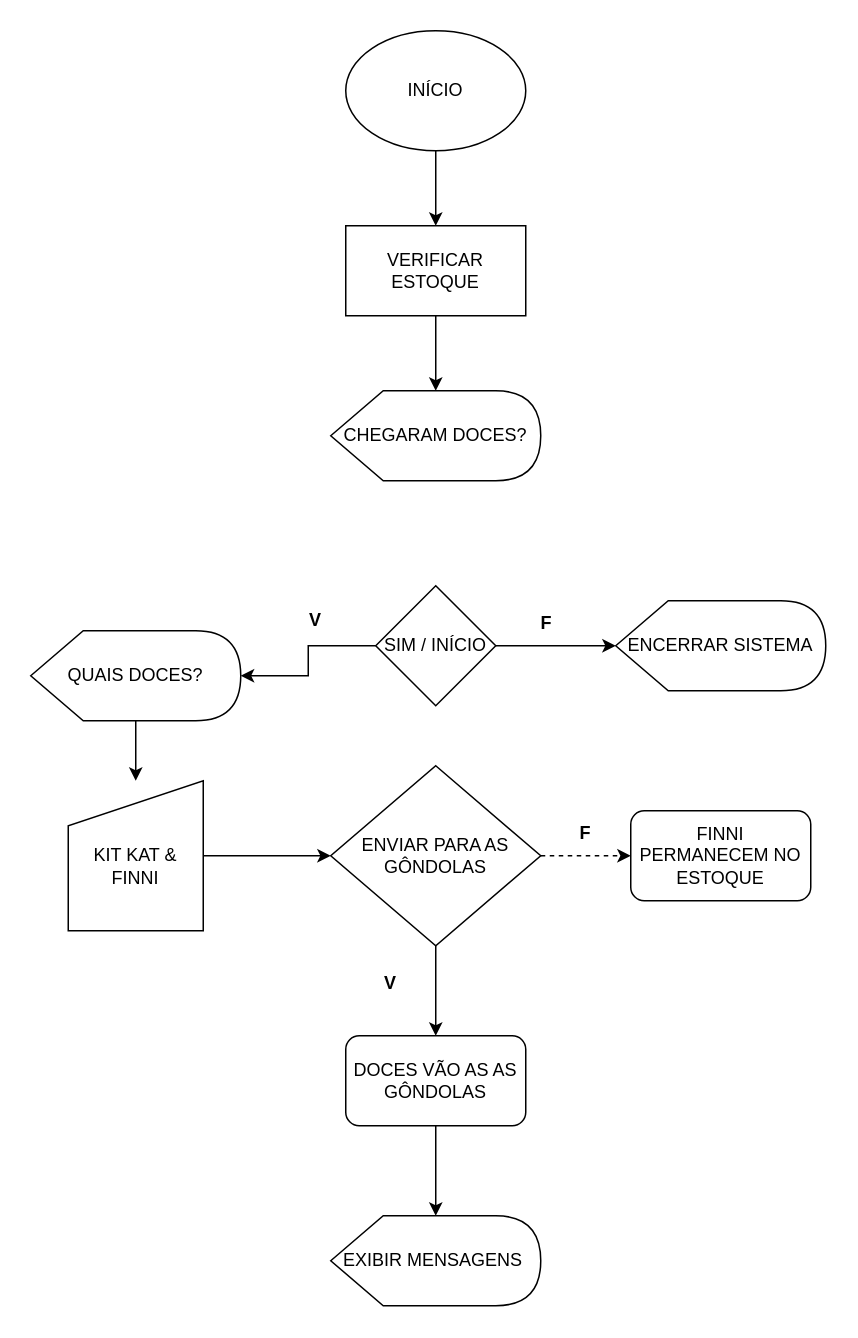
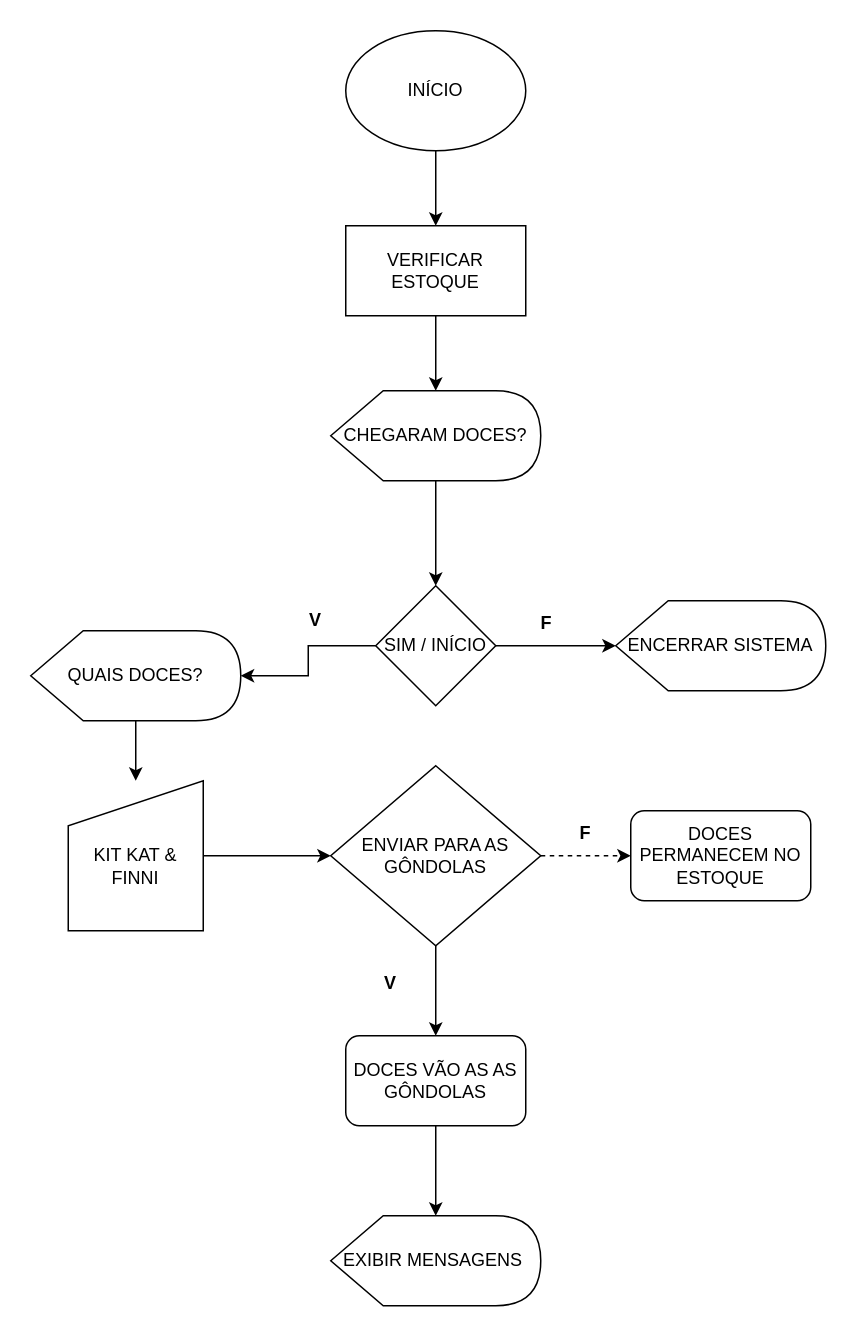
edge "CHEGARAM DOCES?" -> "SIM / INÍCIO": added
node "FINNI PERMANECEM NO ESTOQUE": label "FINNI PERMANECEM NO ESTOQUE" -> "DOCES PERMANECEM NO ESTOQUE"
